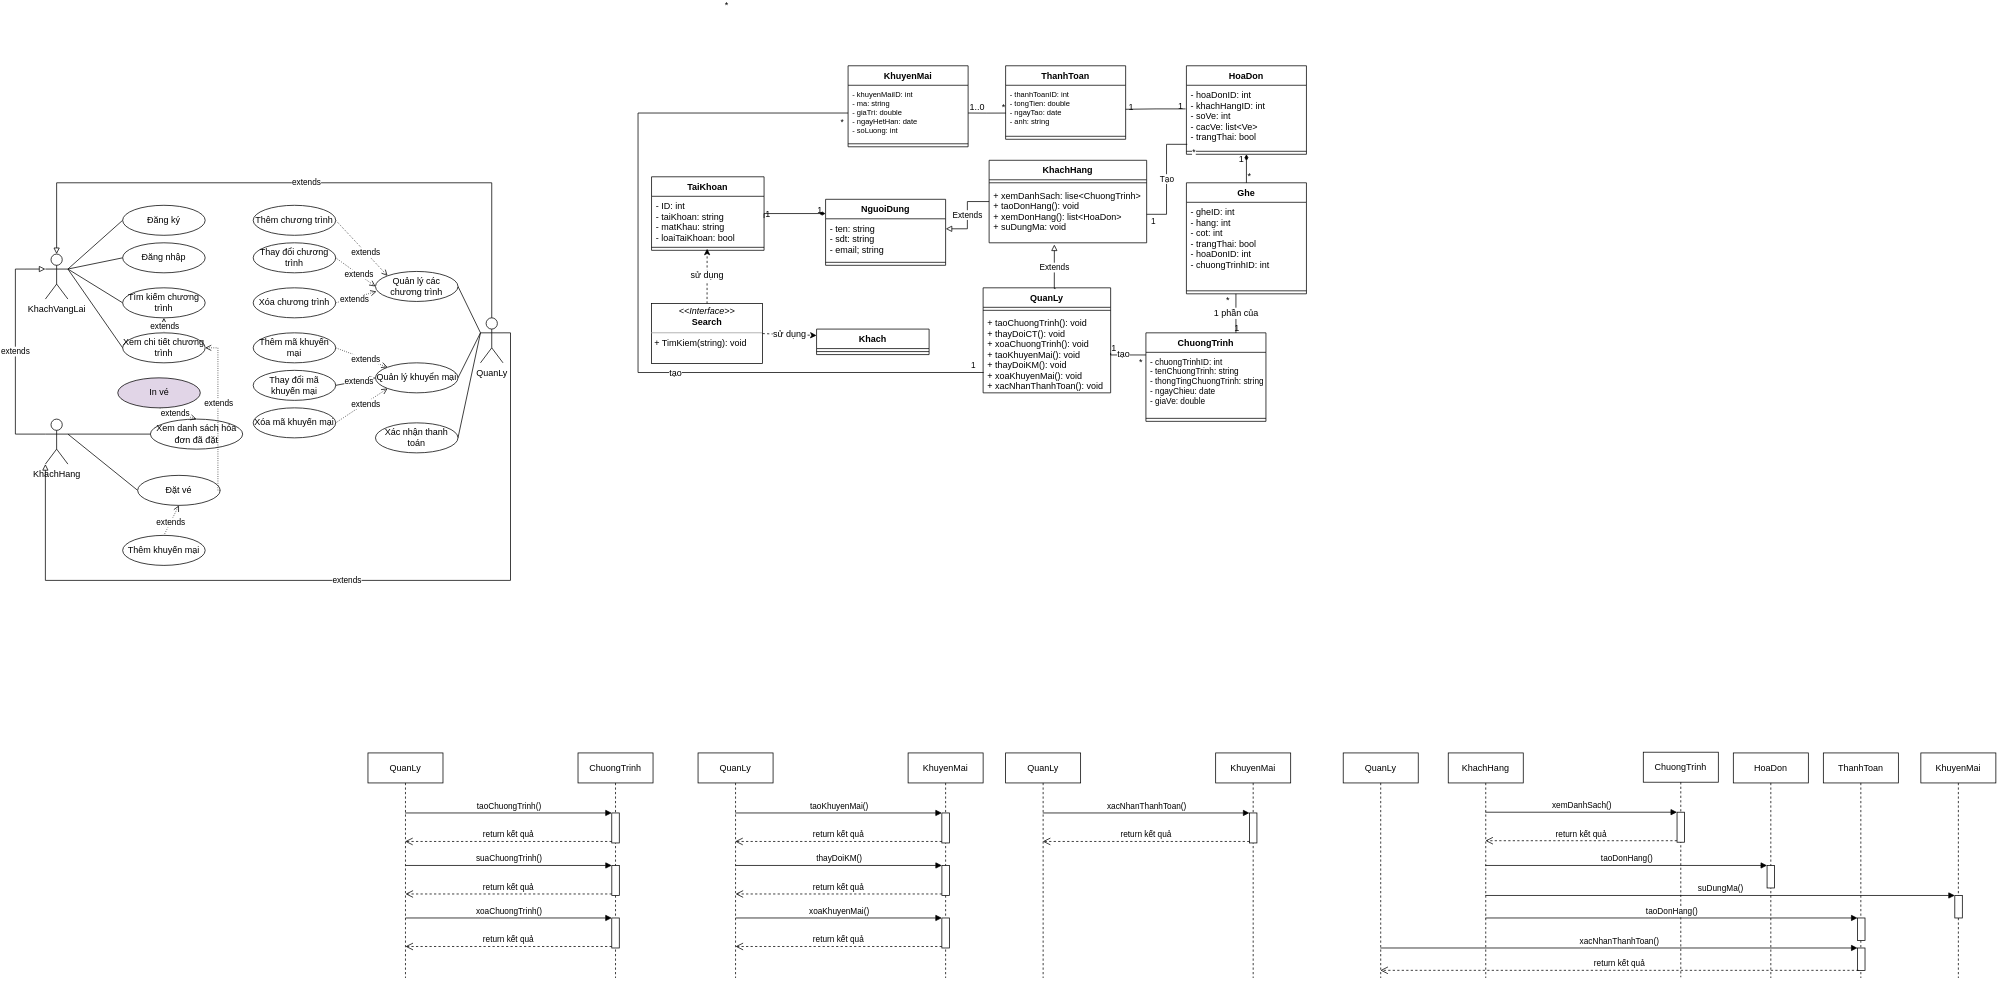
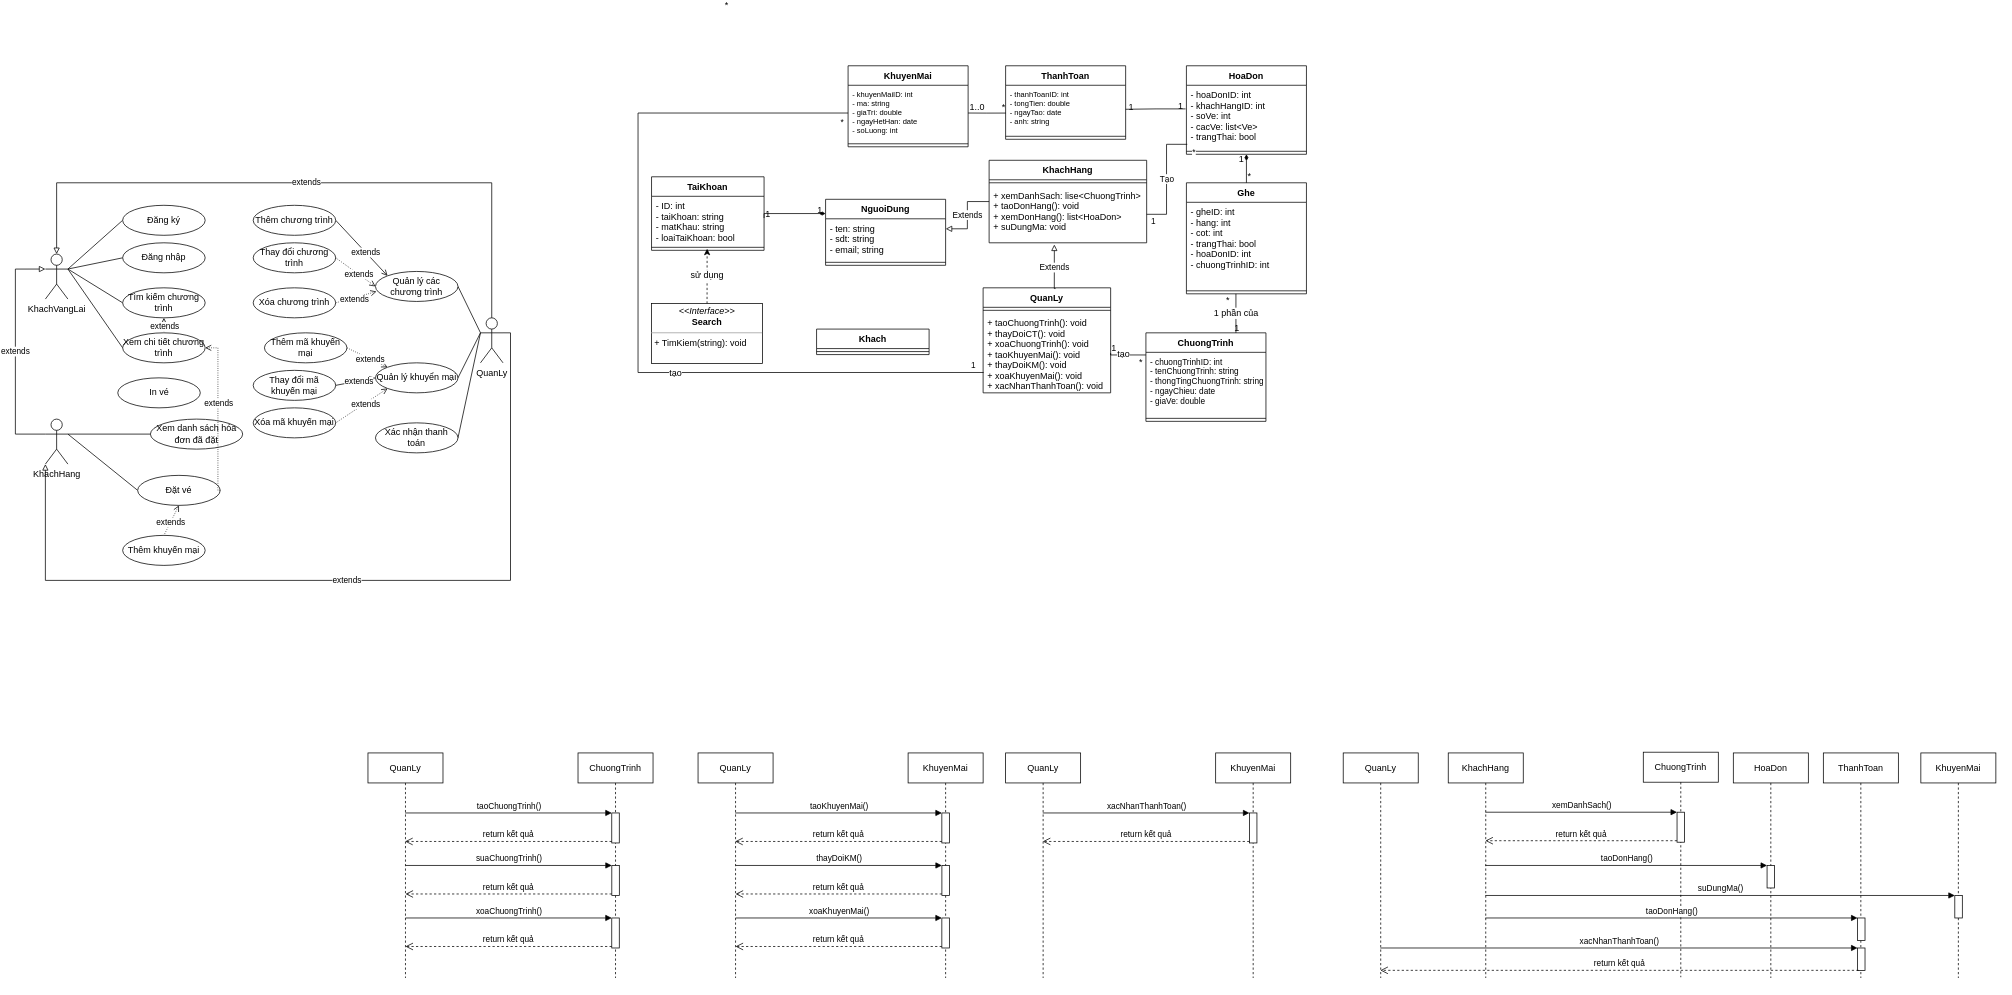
edge "Thêm chương trình" -> "Quản lý các chương trình": style dashed -> solid
edge "<<Interface>> Search + TimKiem(string): void" -> "Khach": removed, label "sử dụng"
node "Thêm mã khuyến mại": moved (294, 348) -> (306, 348)
node "In vé": fillcolor #e1d5e7 -> #ffffff
edge "In vé" -> "Xem danh sách hóa đơn đã đặt": removed, label "extends"
